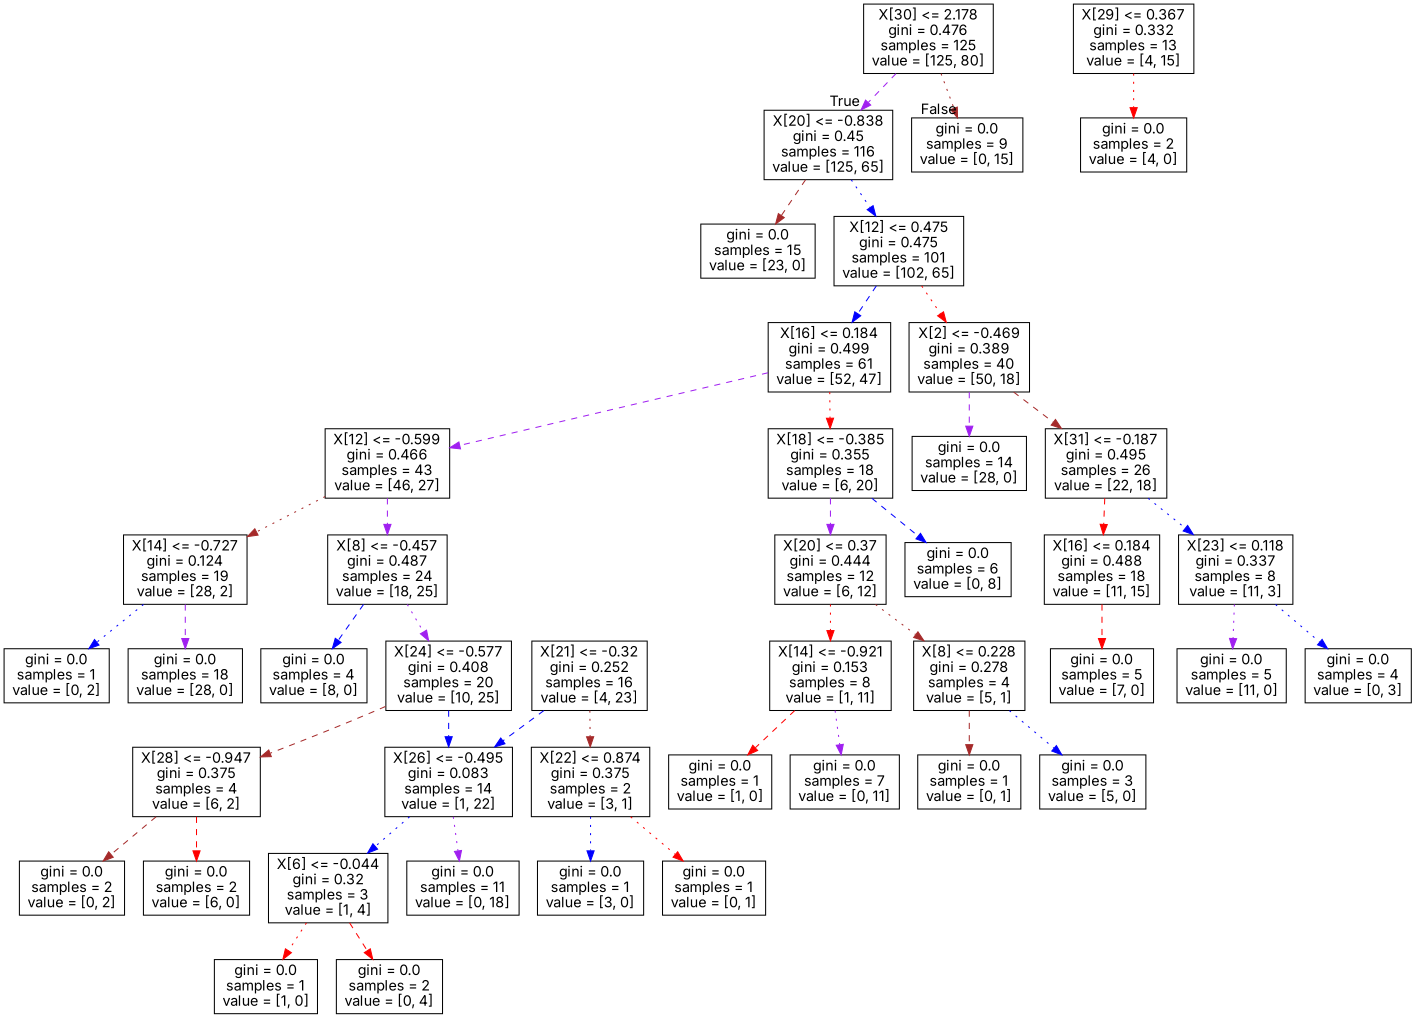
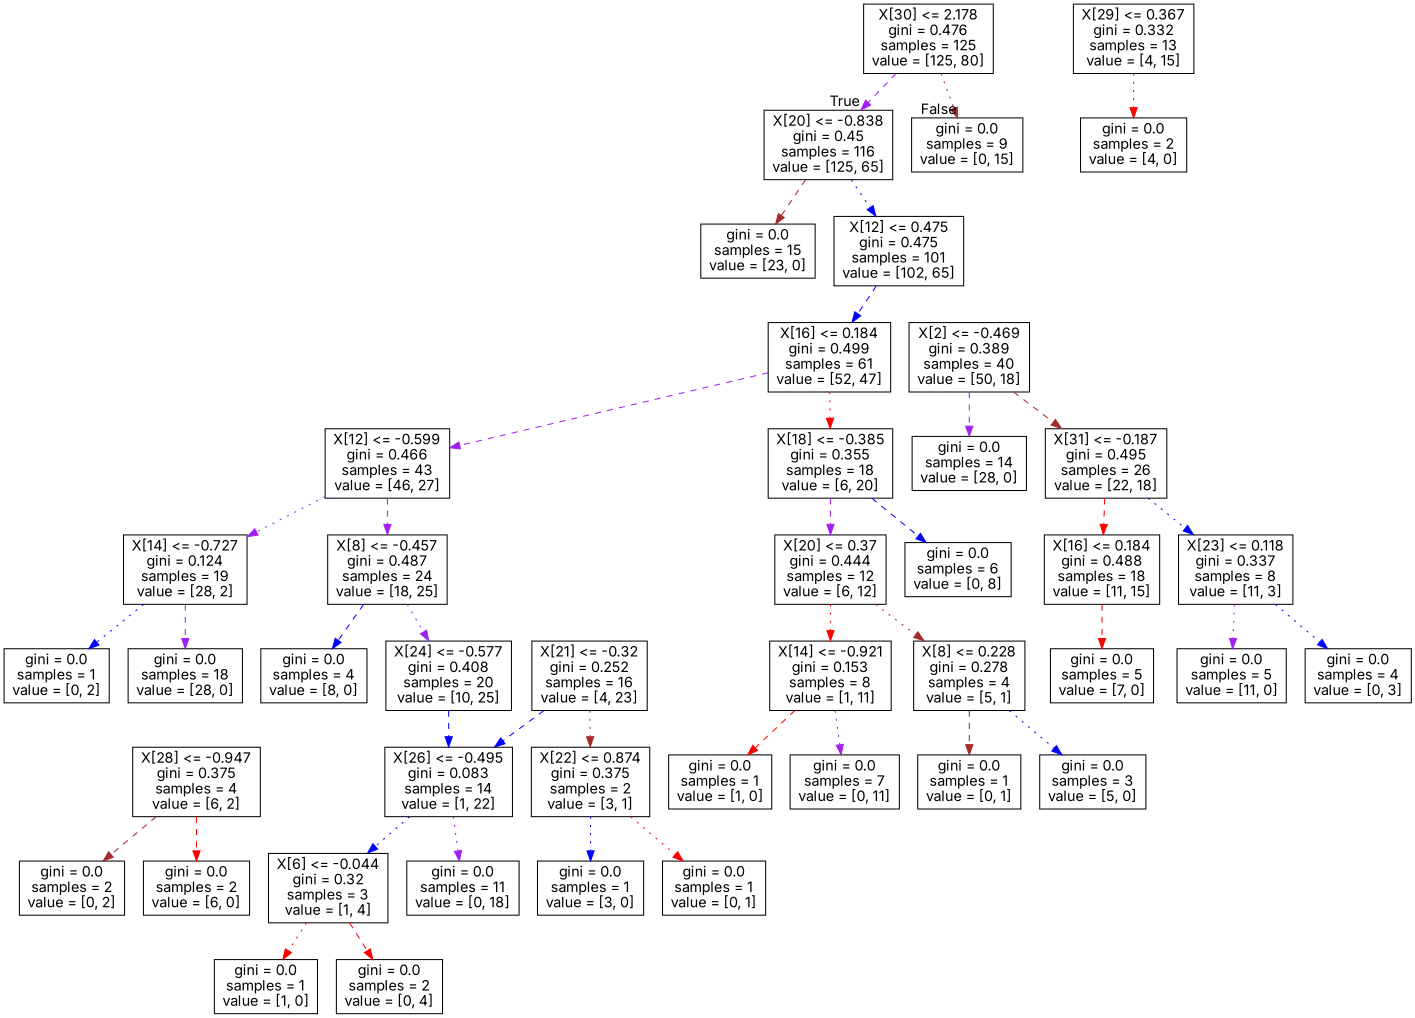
edge "X[12] <= 0.475 gini = 0.475 samples = 101 value = [102, 65]" -> "X[2] <= -0.469 gini = 0.389 samples = 40 value = [50, 18]": removed
edge "X[12] <= -0.599 gini = 0.466 samples = 43 value = [46, 27]" -> "X[14] <= -0.727 gini = 0.124 samples = 19 value = [28, 2]": color brown -> purple
edge "X[24] <= -0.577 gini = 0.408 samples = 20 value = [10, 25]" -> "X[28] <= -0.947 gini = 0.375 samples = 4 value = [6, 2]": removed
